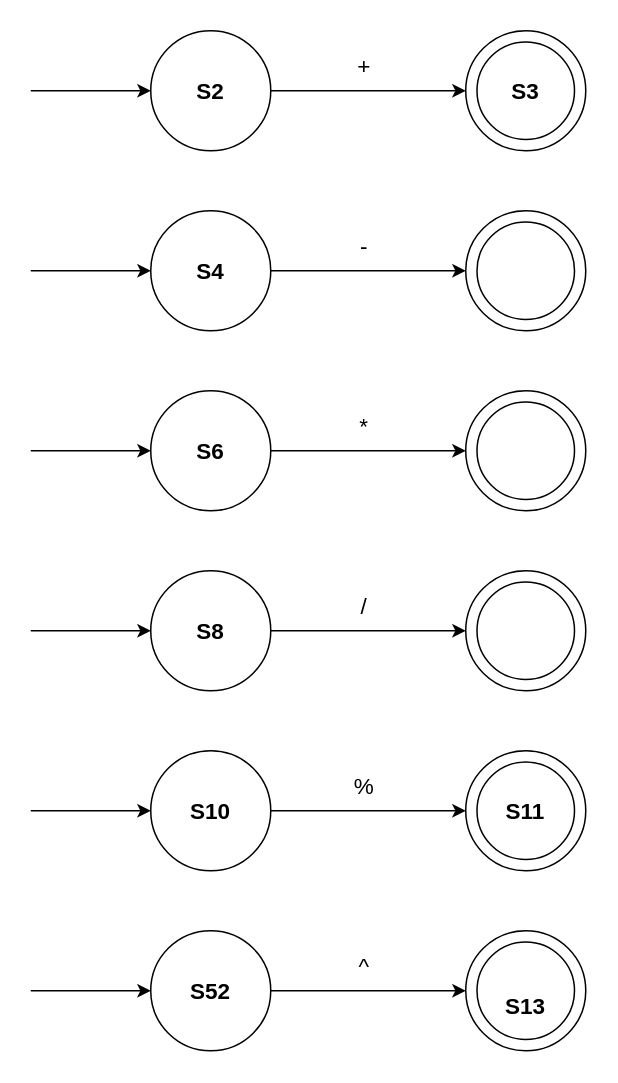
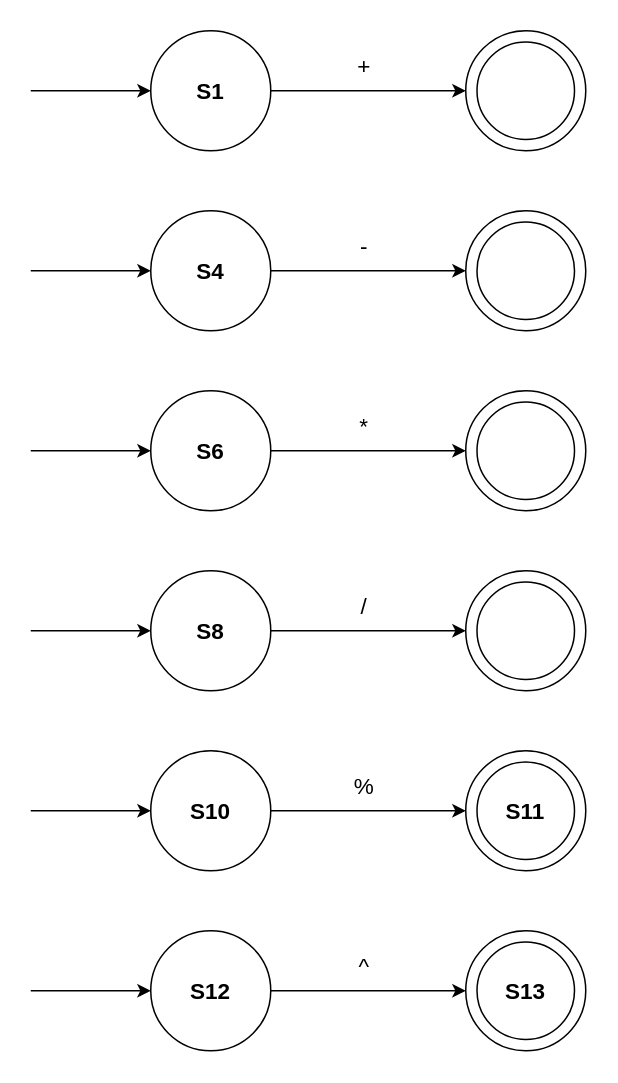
node "S2": label "S2" -> "S1"
node "S3": removed
node "S52": label "S52" -> "S12"
node "S13": moved (526, 1006) -> (526, 991)
